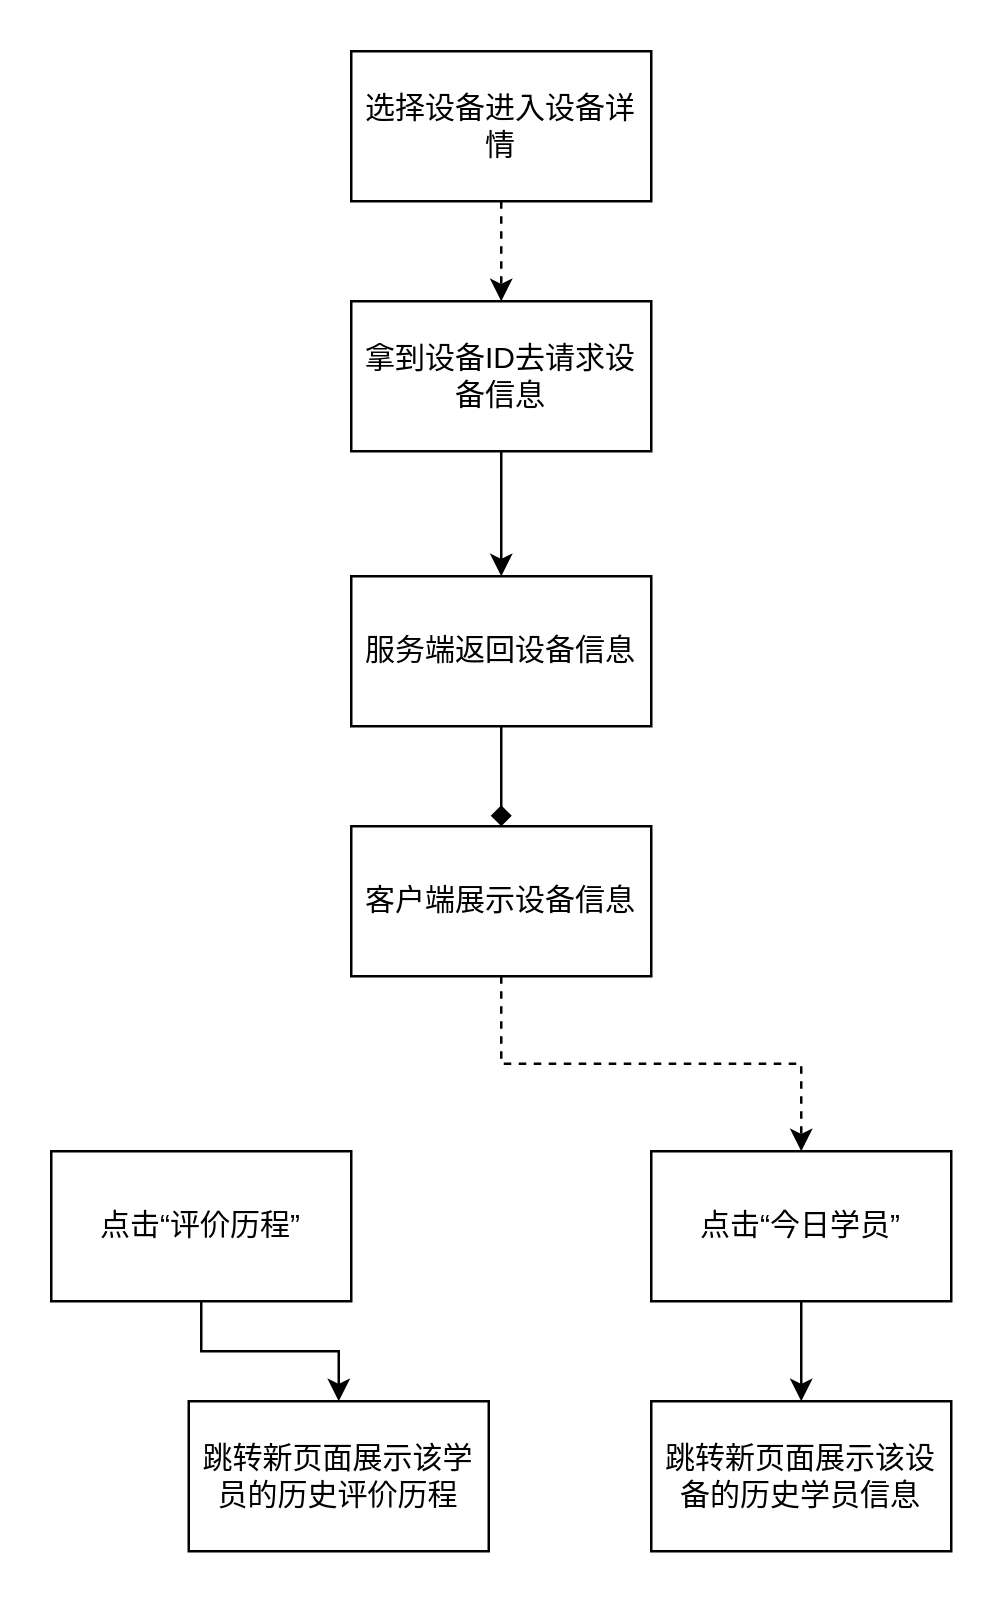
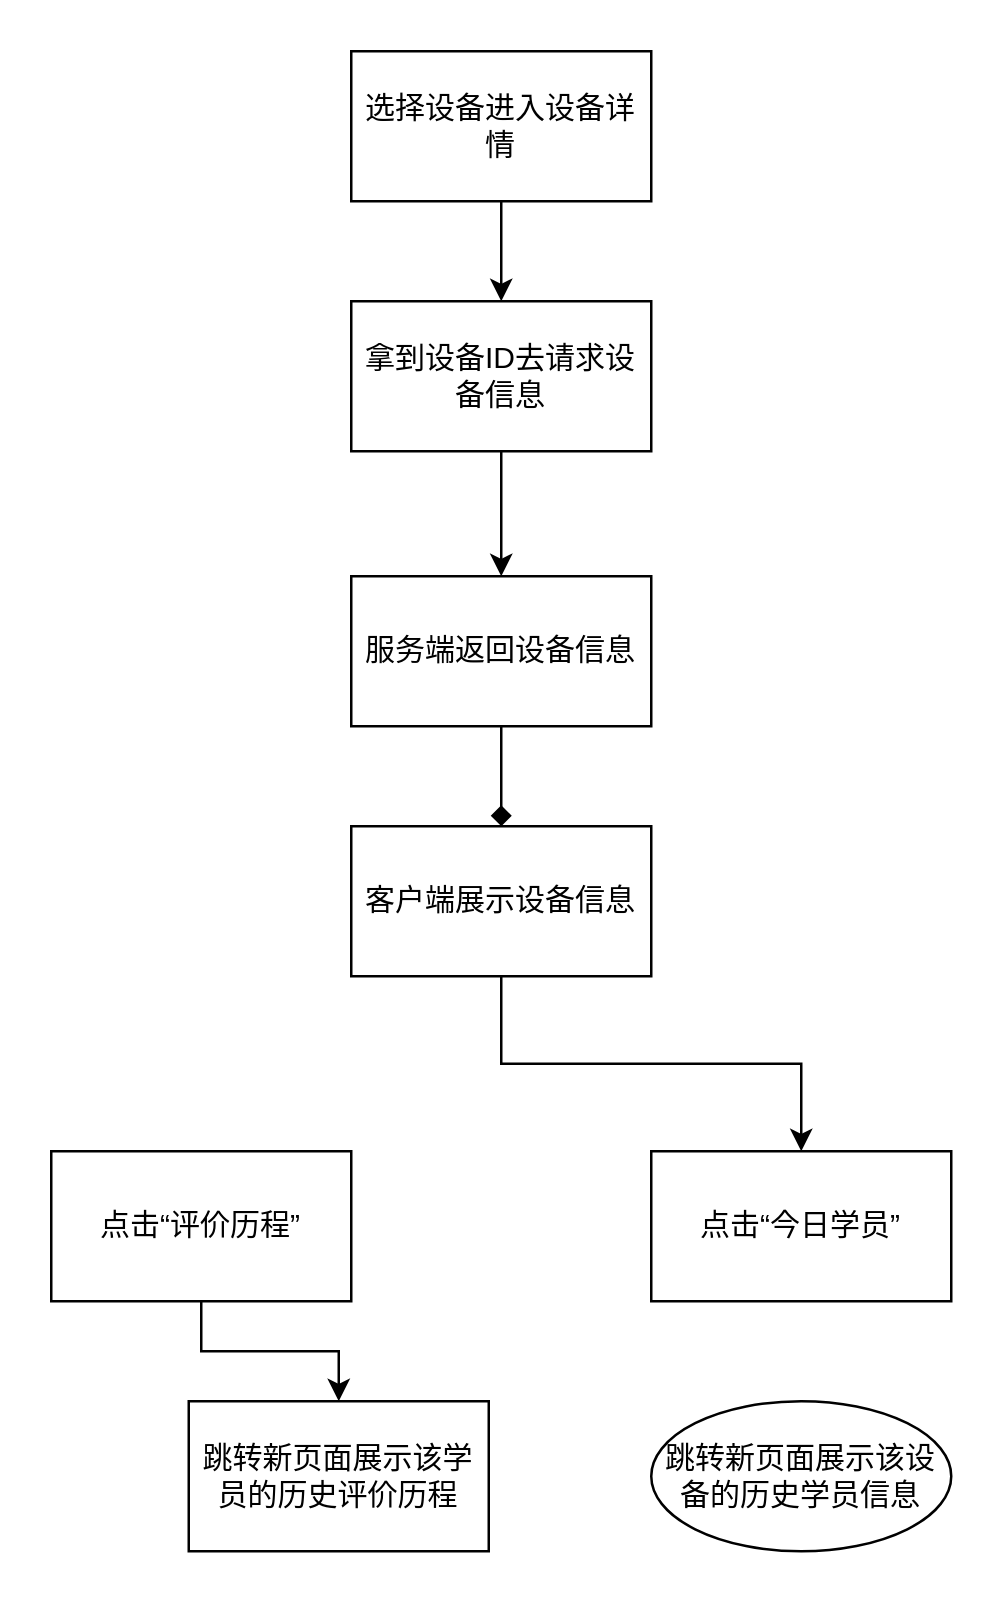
edge "选择设备进入设备详情" -> "拿到设备ID去请求设备信息": style dashed -> solid
edge "客户端展示设备信息" -> "点击“今日学员”": style dashed -> solid
edge "点击“今日学员”" -> "跳转新页面展示该设备的历史学员信息": removed
node "跳转新页面展示该设备的历史学员信息": shape rectangle -> ellipse
